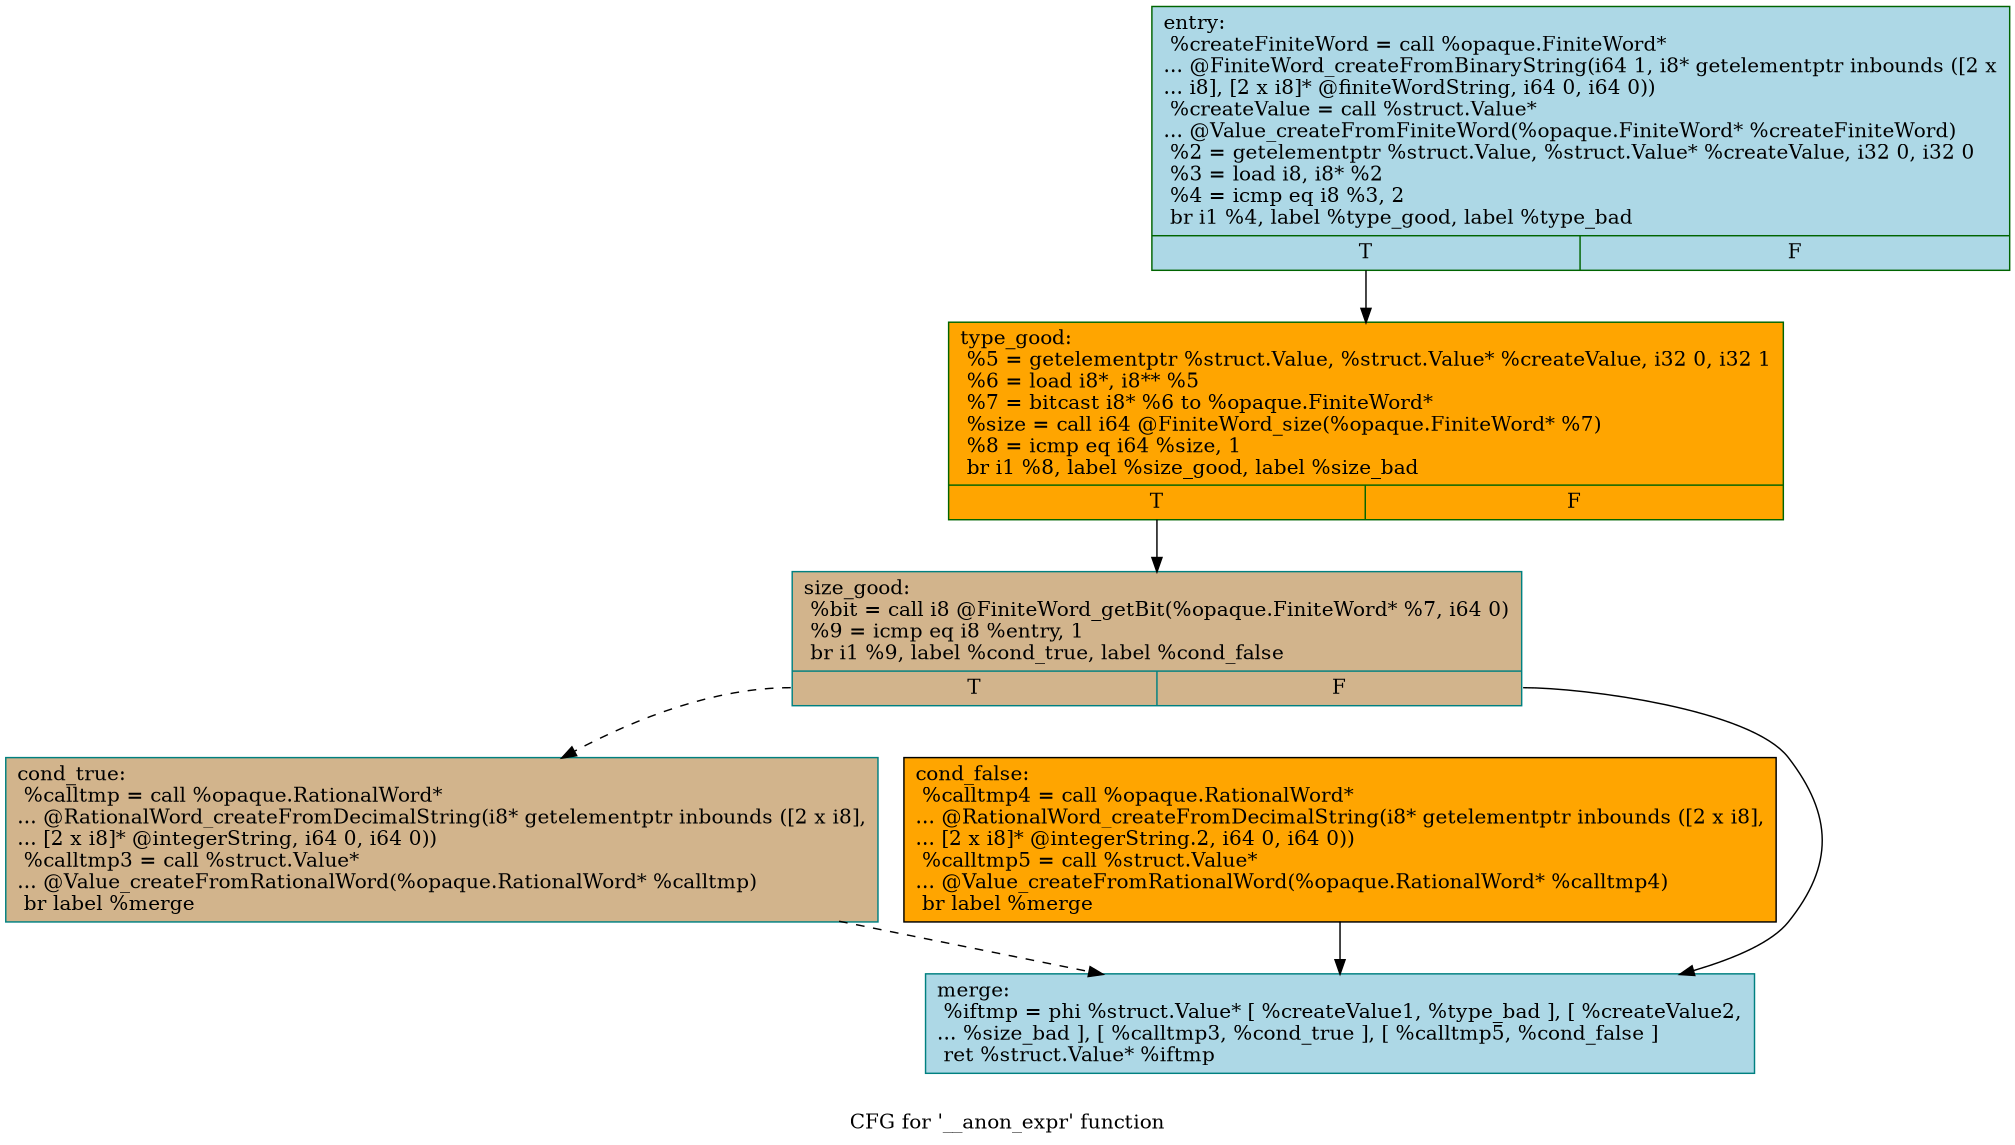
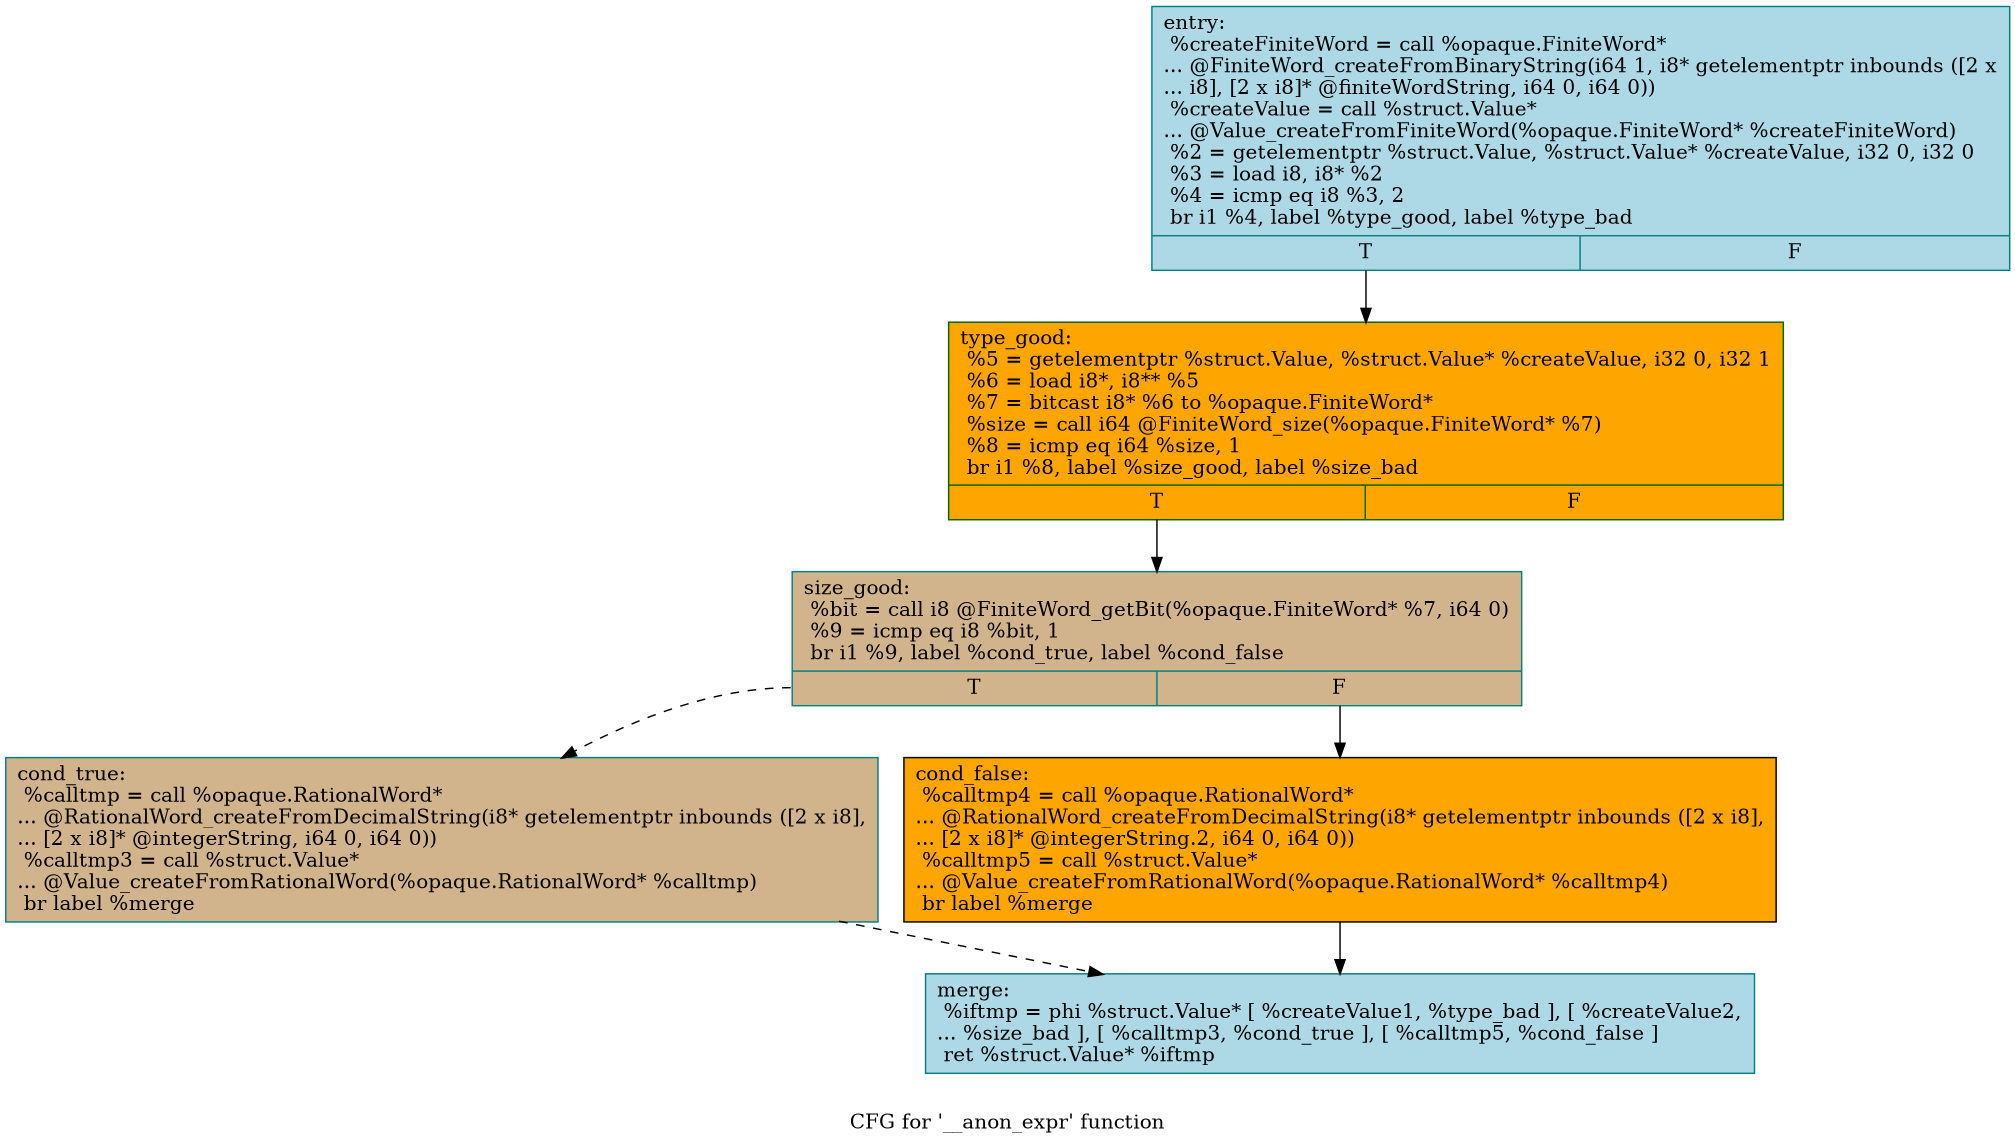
node "entry:": color darkgreen -> teal
node "size_good:": text "%9 = icmp eq i8 %entry, 1" -> "%9 = icmp eq i8 %bit, 1"
edge "size_good:" -> "merge:": now "size_good:" -> "cond_false:"
